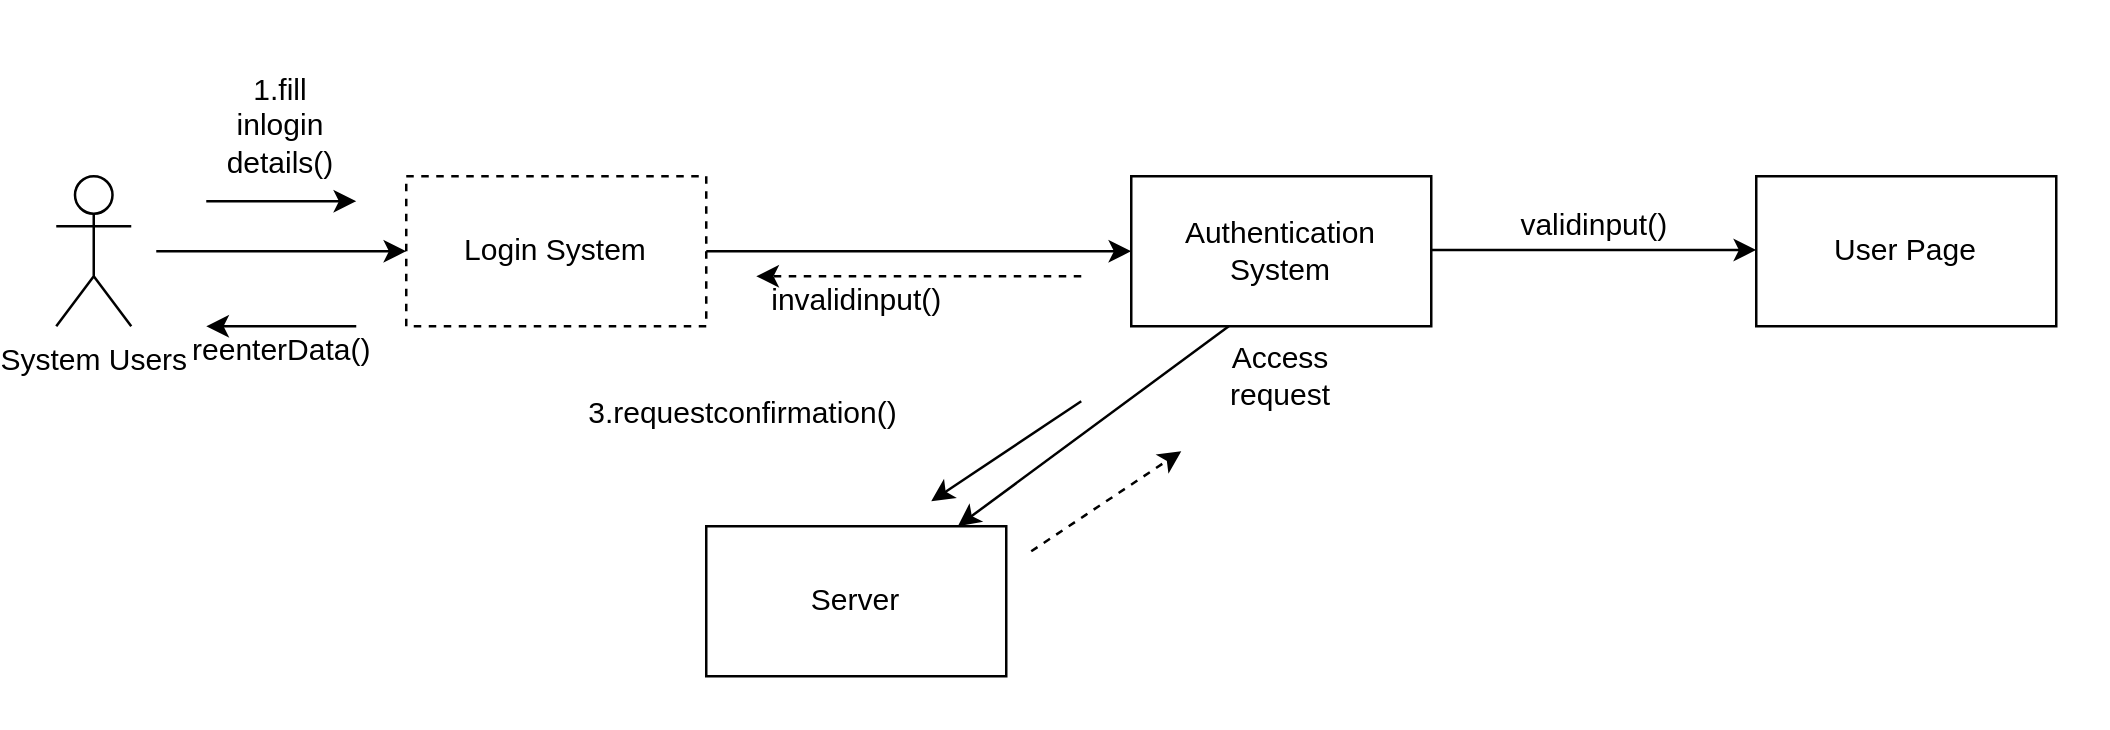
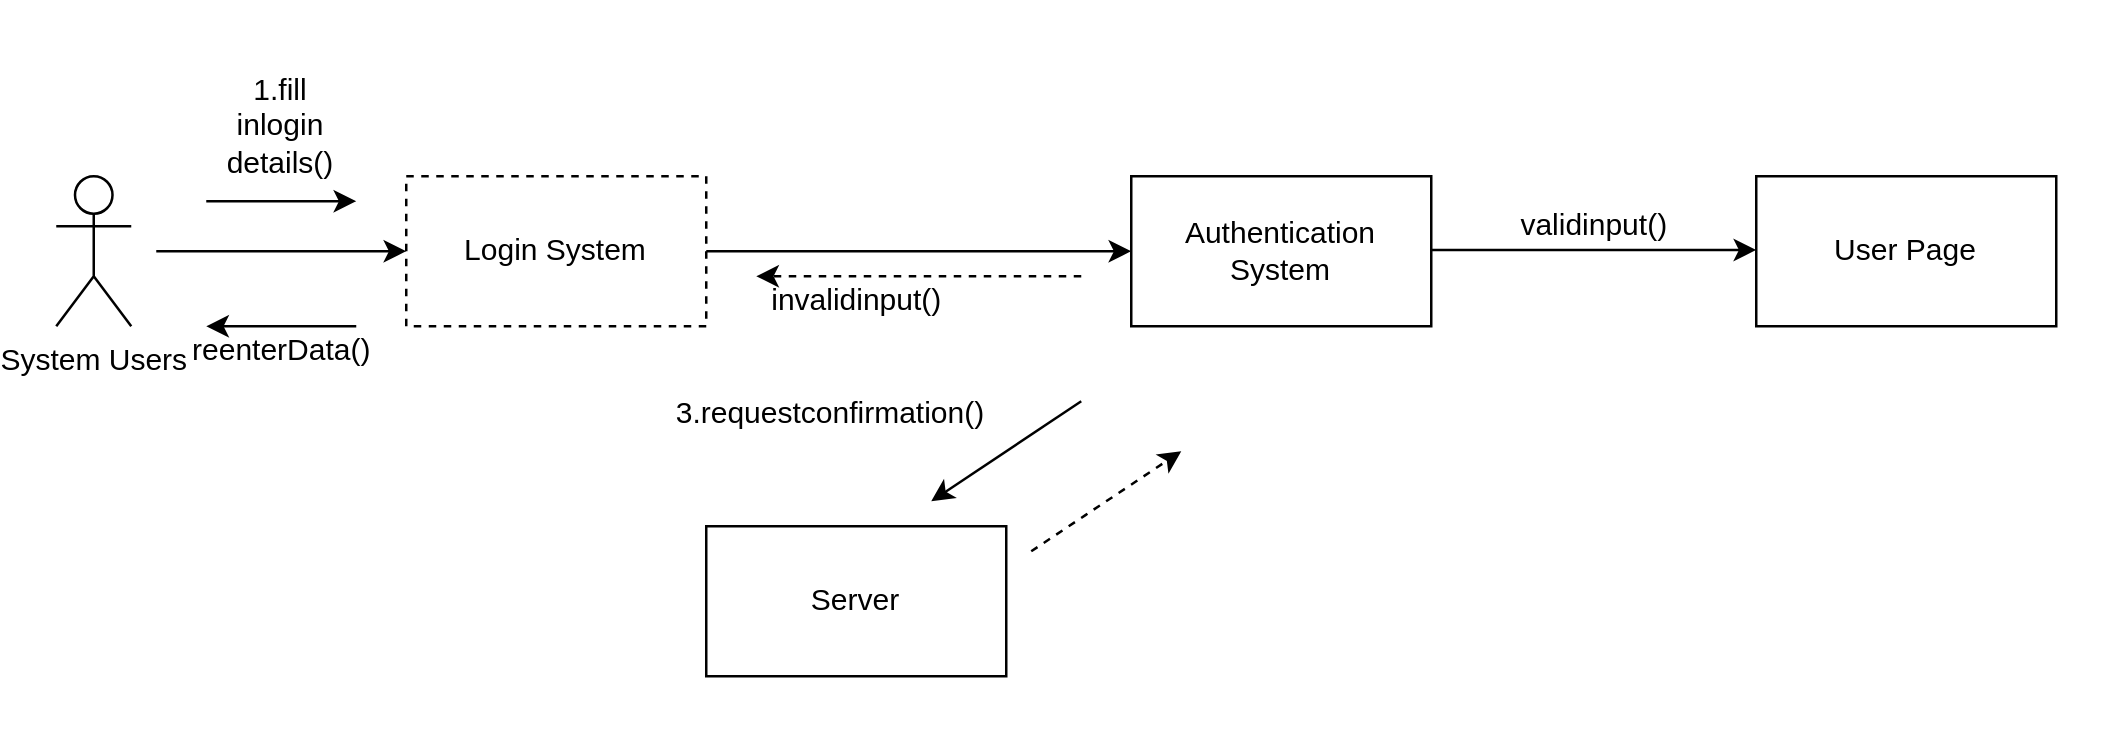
node "Access request": removed
node "3.requestconfirmation()": moved (744, 414) -> (831, 414)
edge "Authentication System" -> "Server": removed
